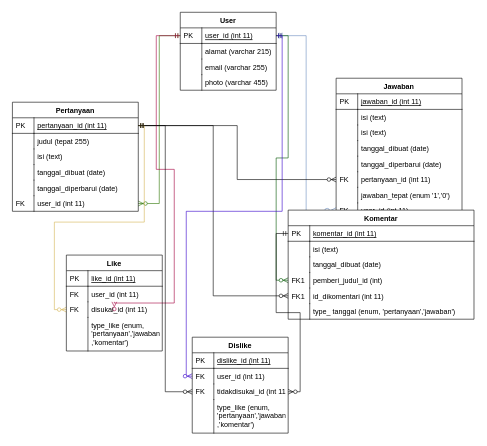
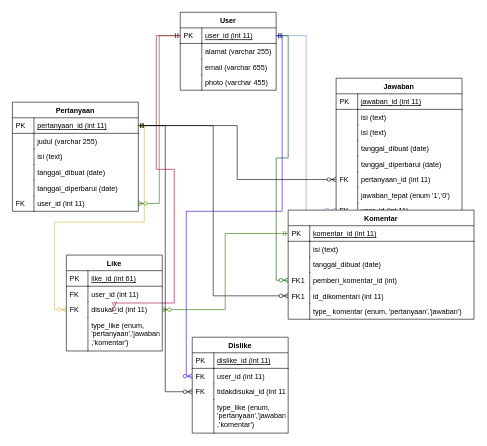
node "alamat (varchar 215)": label "alamat (varchar 215)" -> "alamat (varchar 255)"
node "email (varchar 255)": label "email (varchar 255)" -> "email (varchar 655)"
node "judul (tepat 255)": label "judul (tepat 255)" -> "judul (varchar 255)"
node "like_id (int 11)": label "like_id (int 11)" -> "like_id (int 61)"
node "pemberi_judul_id (int)": label "pemberi_judul_id (int)" -> "pemberi_komentar_id (int)"
edge "komentar_id (int 11)" -- "disukai_id (int 11)": added
node "type_ tanggal (enum, 'pertanyaan','jawaban')": label "type_ tanggal (enum, 'pertanyaan','jawaban')" -> "type_ komentar (enum, 'pertanyaan','jawaban')"
edge "komentar_id (int 11)" -- "tidakdisukai_id (int 11)": removed
